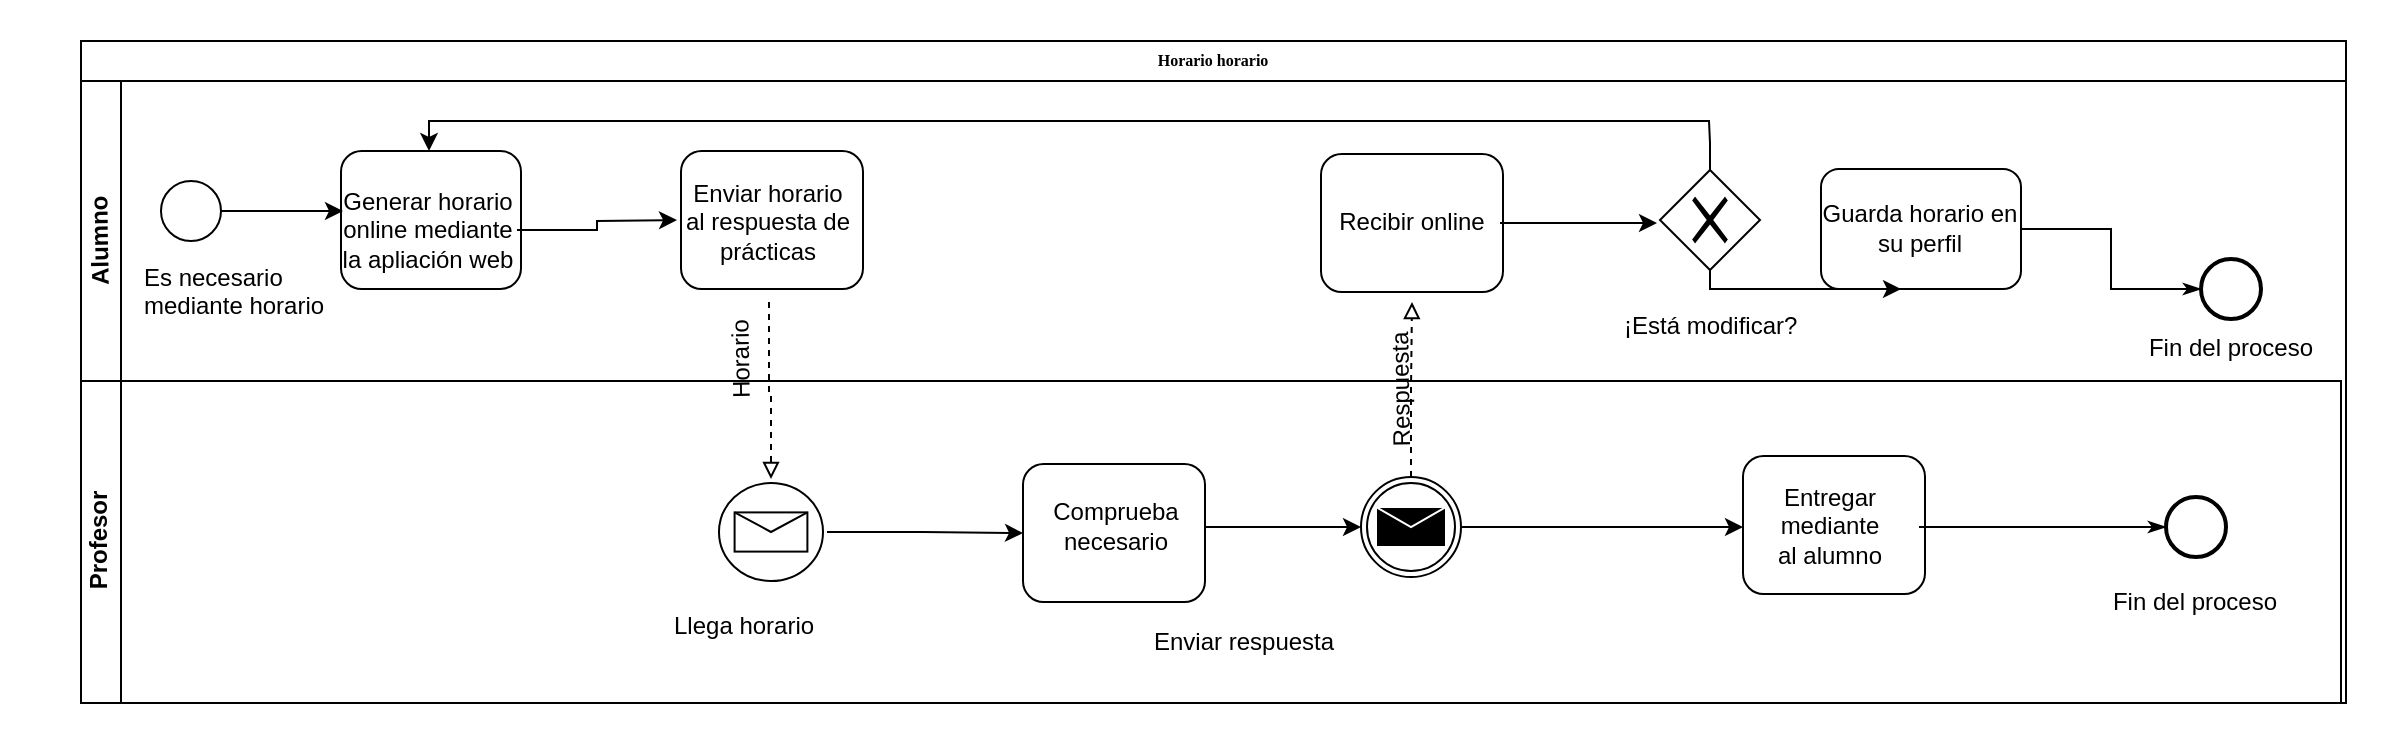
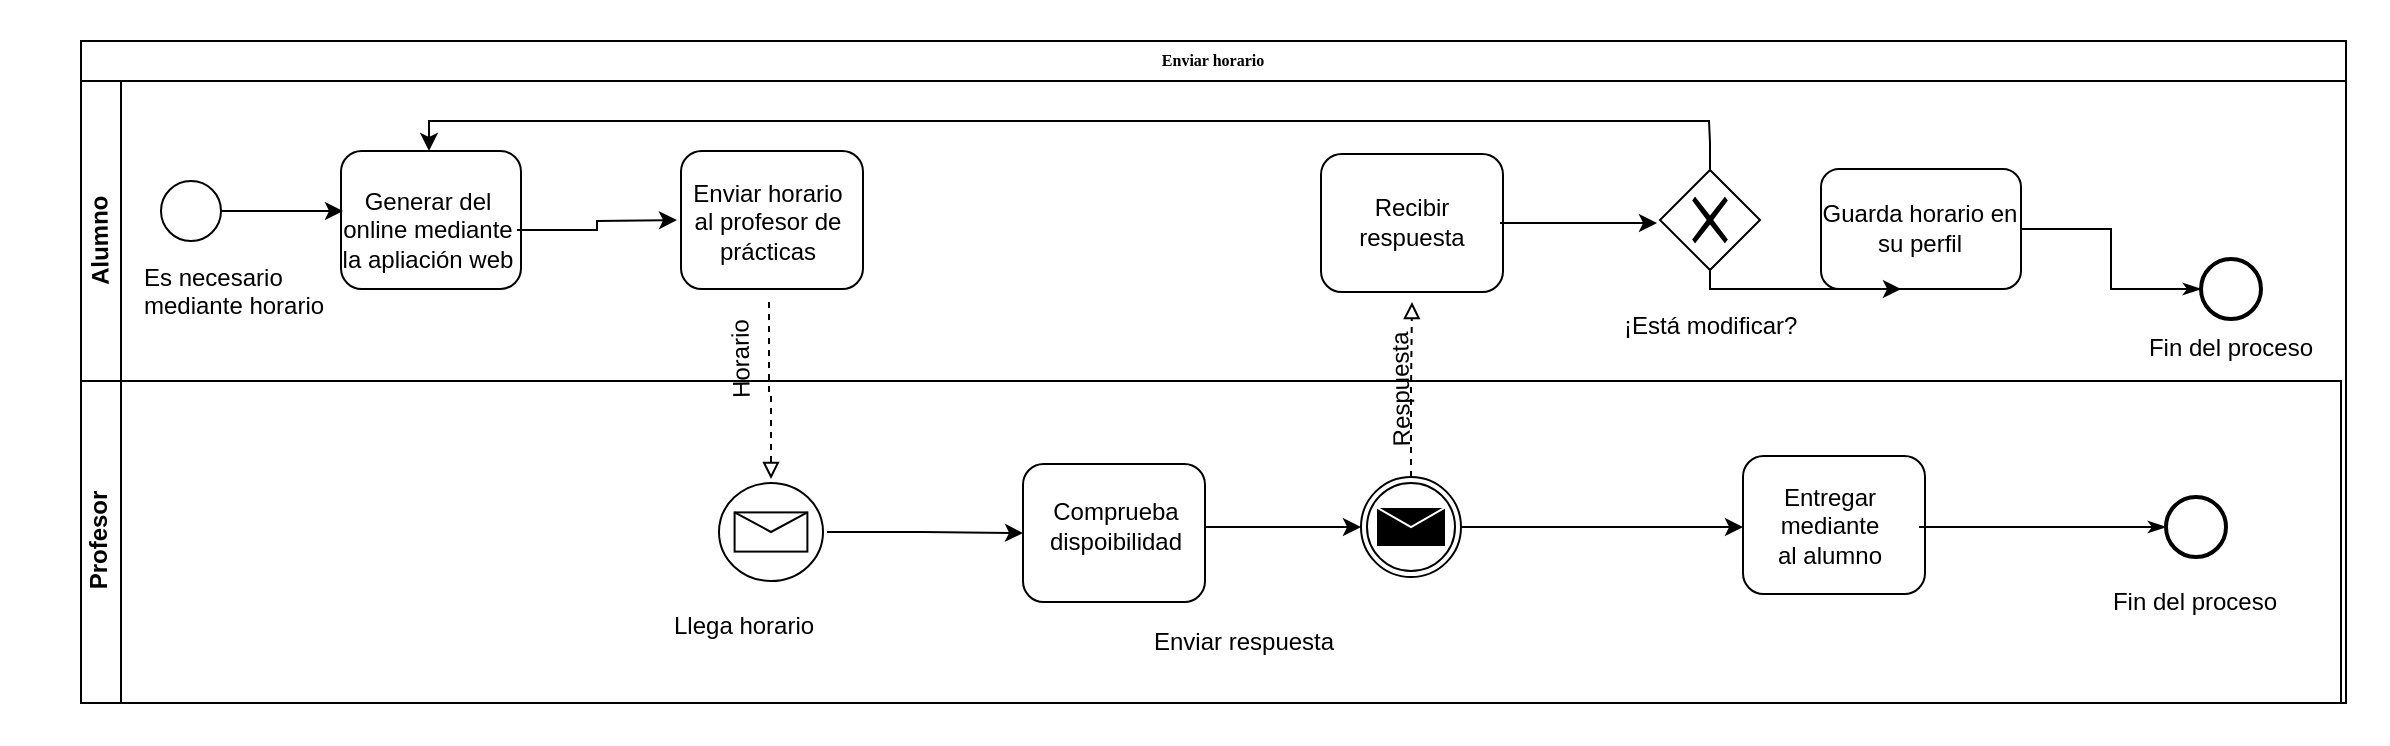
node "Horario horario": label "Horario horario" -> "Enviar horario"
node "Enviar horario al respuesta de prácticas": label "Enviar horario al respuesta de prácticas" -> "Enviar horario al profesor de prácticas"
node "Recibir online": label "Recibir online" -> "Recibir respuesta"
node "Generar horario online mediante la apliación web": label "Generar horario online mediante la apliación web" -> "Generar del online mediante la apliación web"
node "Comprueba necesario": label "Comprueba necesario" -> "Comprueba dispoibilidad"
